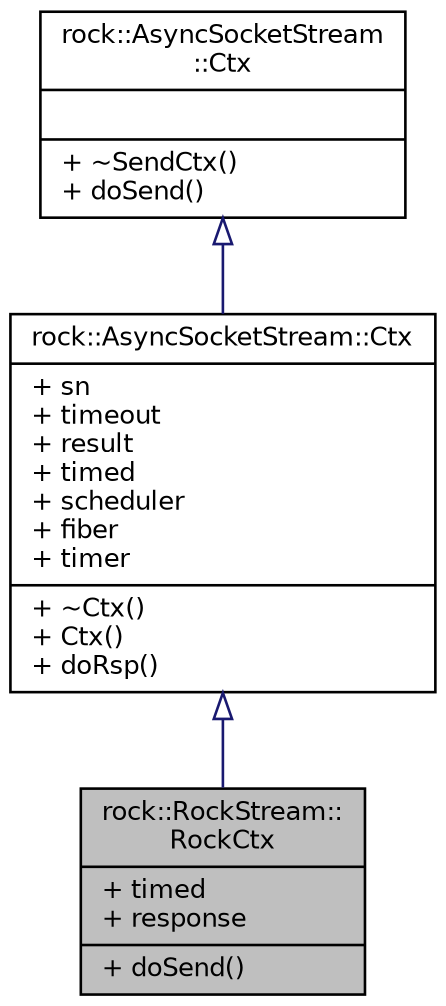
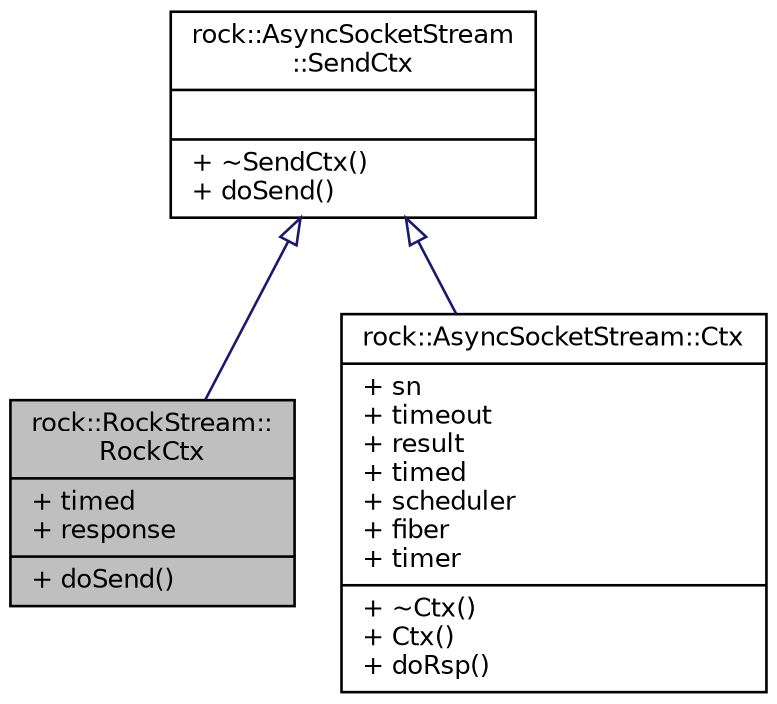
node "rock::AsyncSocketStream": text "::Ctx" -> "::SendCtx"
edge "rock::RockStream::" -> "rock::AsyncSocketStream::Ctx": now "rock::RockStream::" -> "rock::AsyncSocketStream"
